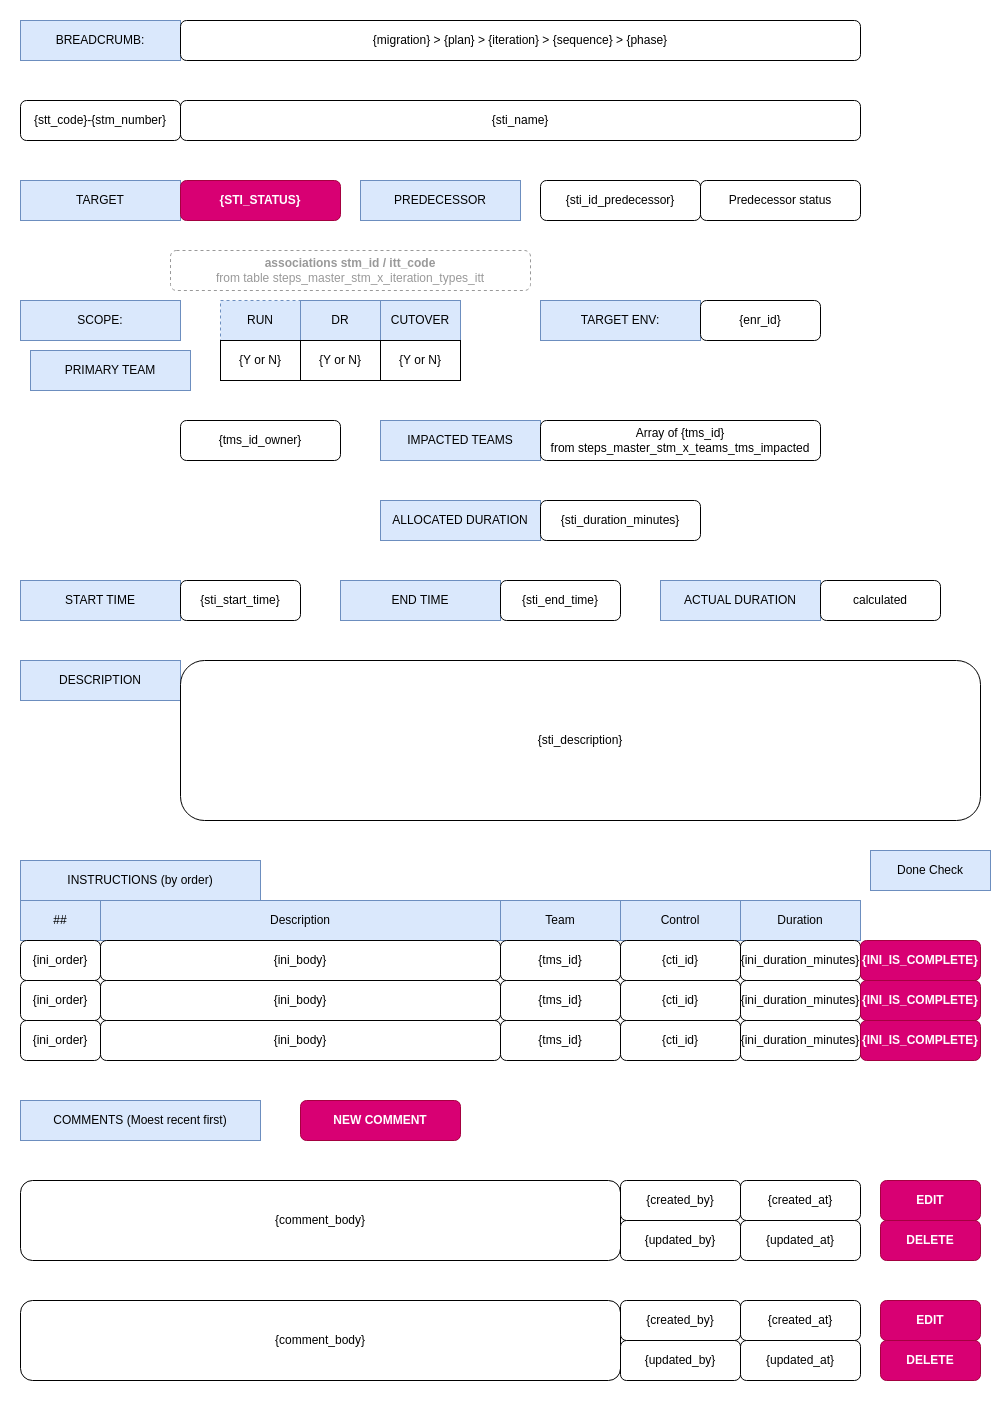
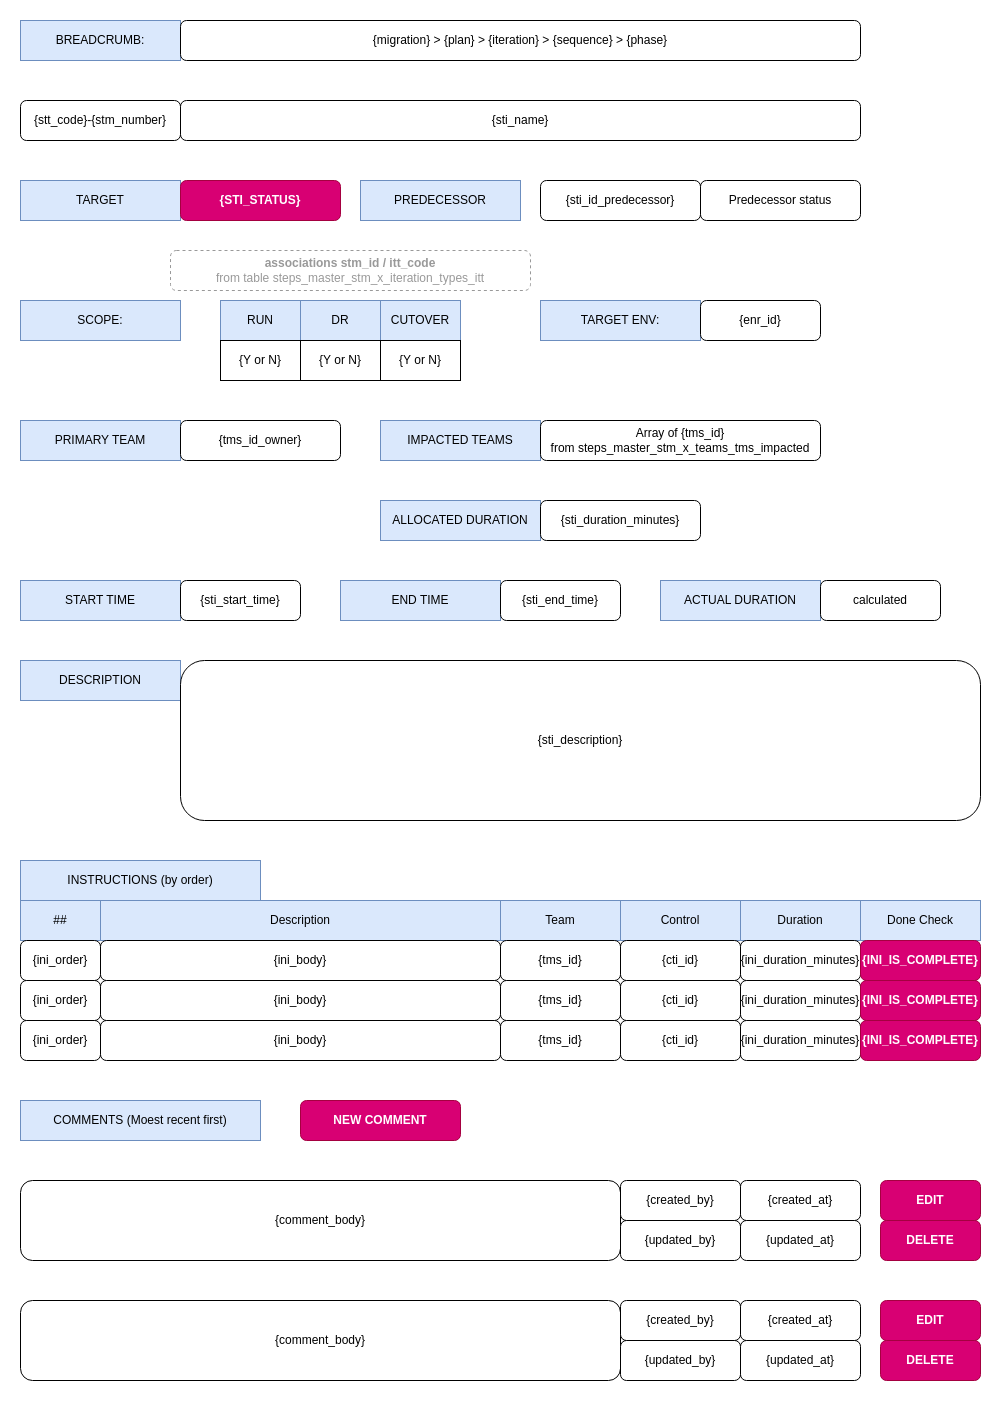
node "RUN": style dashed -> solid
node "PRIMARY TEAM": moved (111, 371) -> (101, 441)
node "Done Check": moved (931, 871) -> (921, 921)
